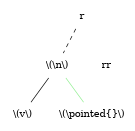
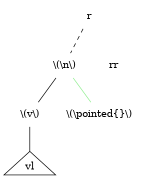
node "vl": added
